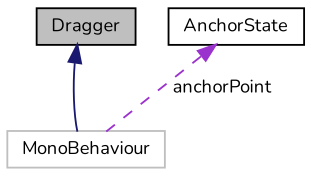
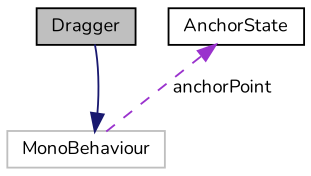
edge "MonoBehaviour" -> "Dragger": reversed
